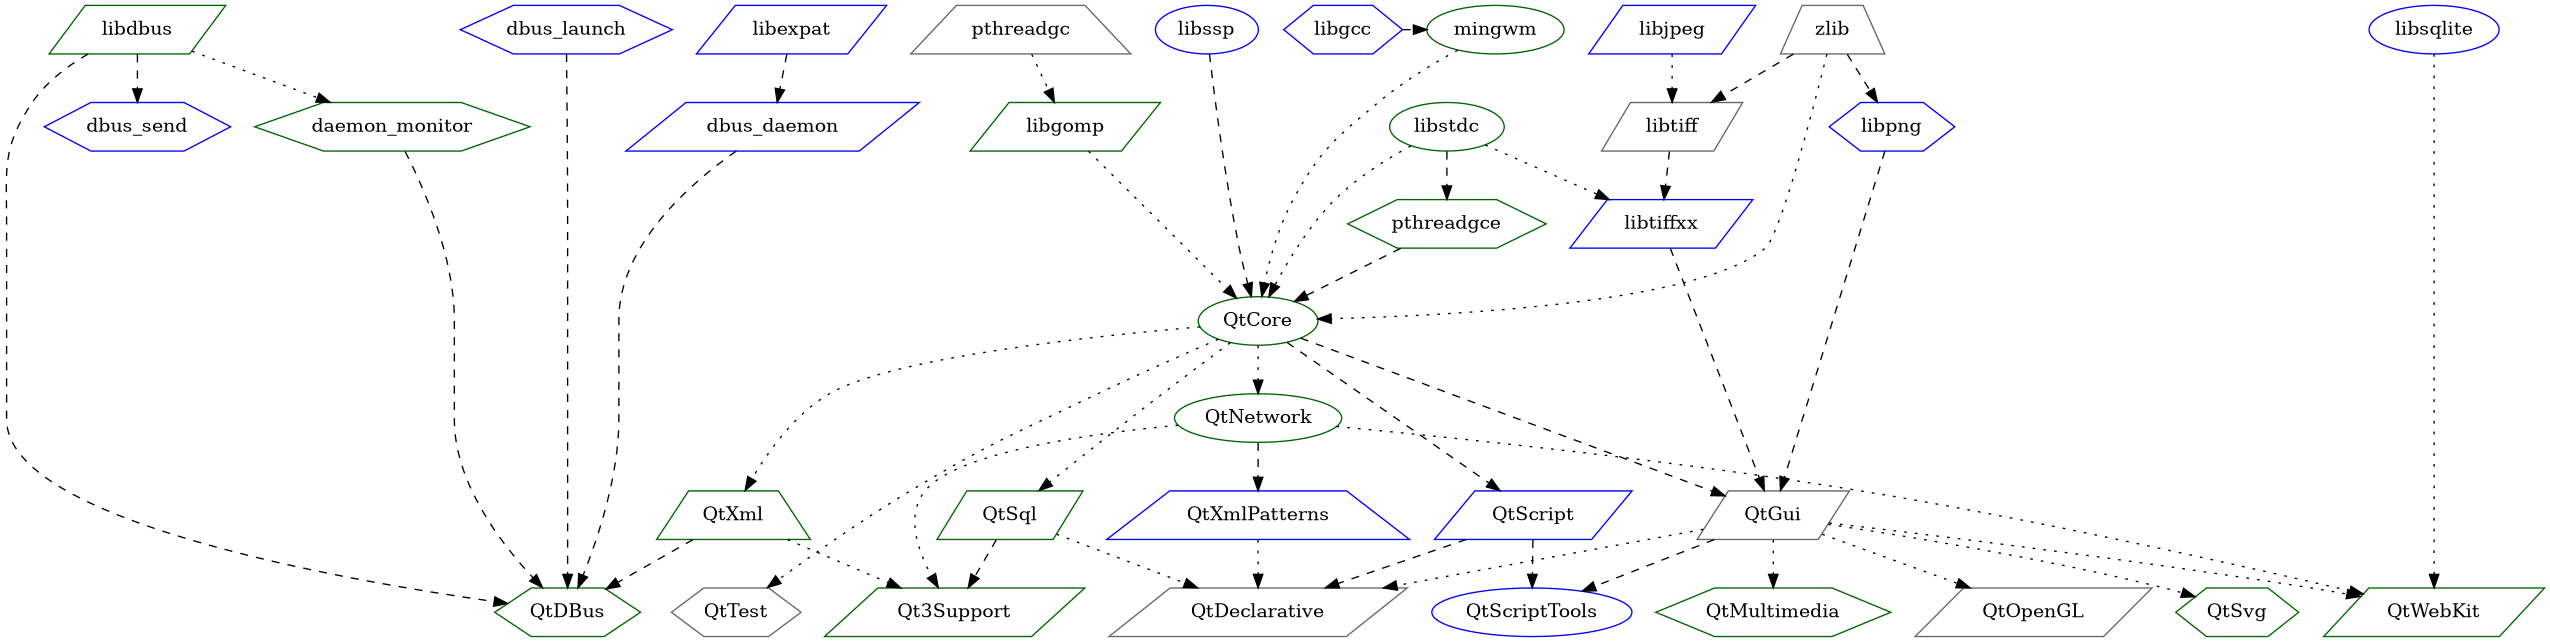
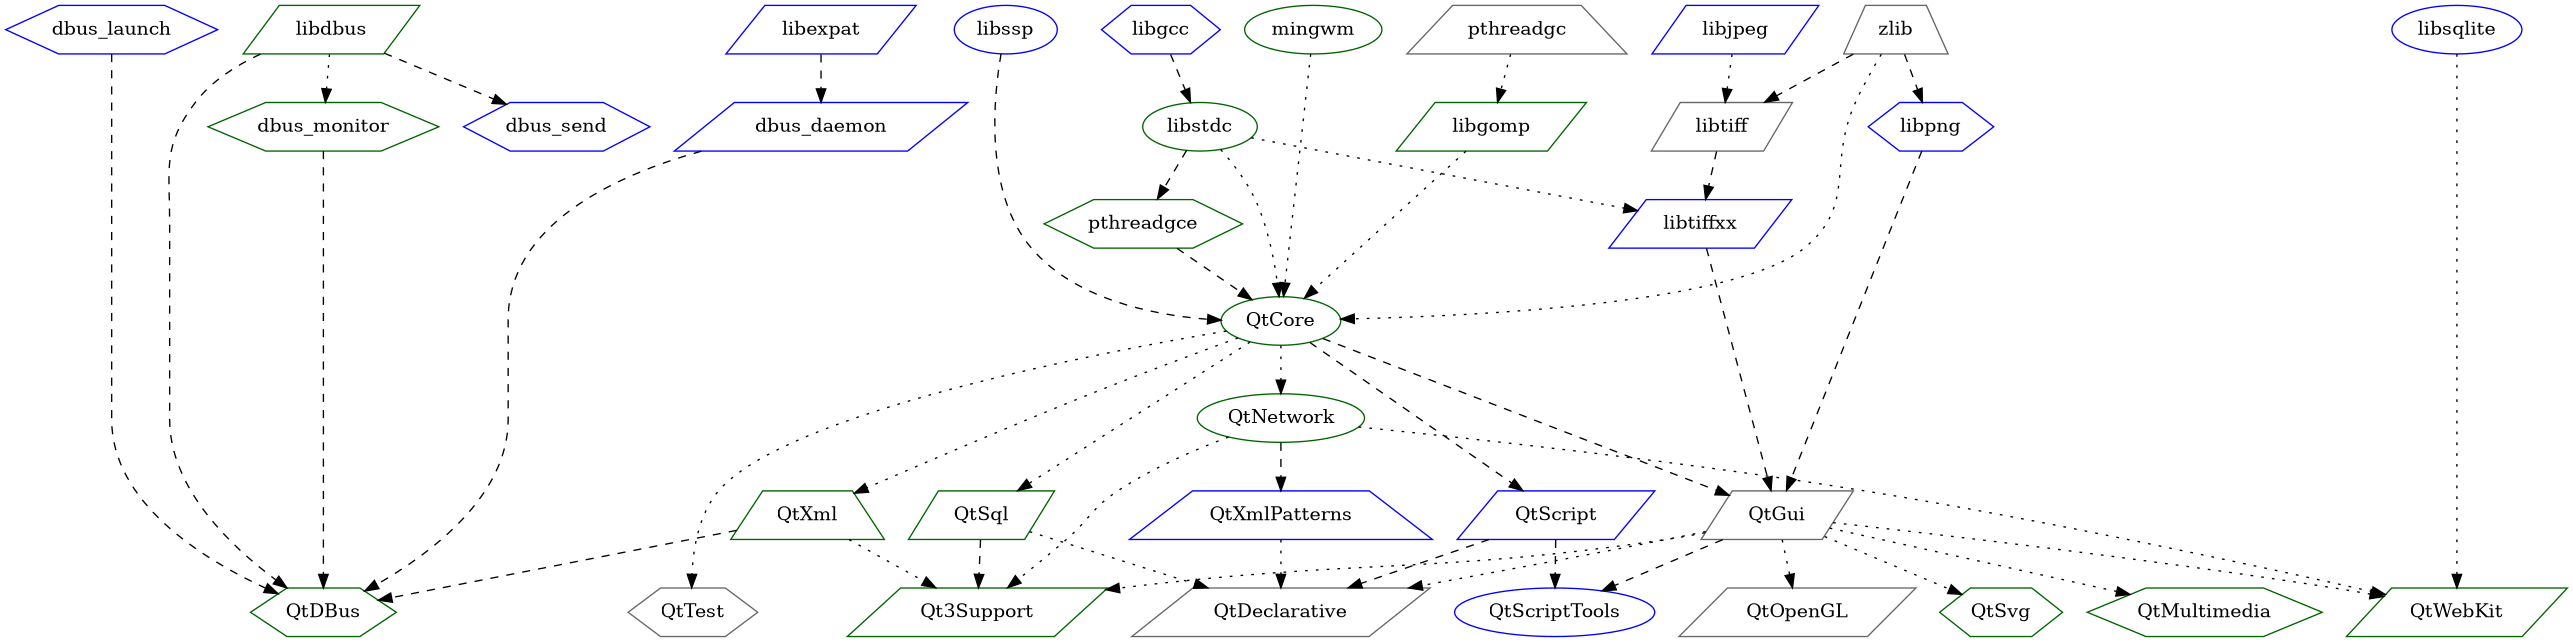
edge "libgcc" -> "mingwm": now "libgcc" -> "libstdc"
node "daemon_monitor": label "daemon_monitor" -> "dbus_monitor"
edge "QtGui" -> "Qt3Support": added
